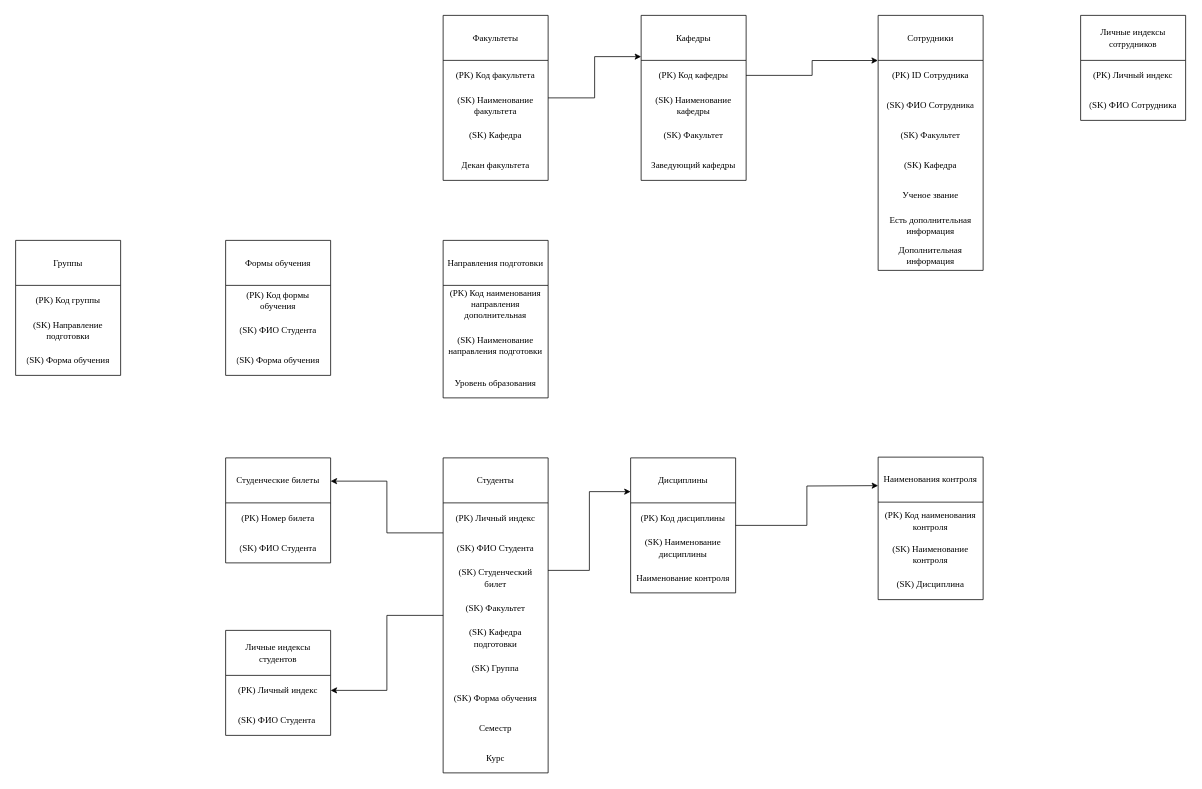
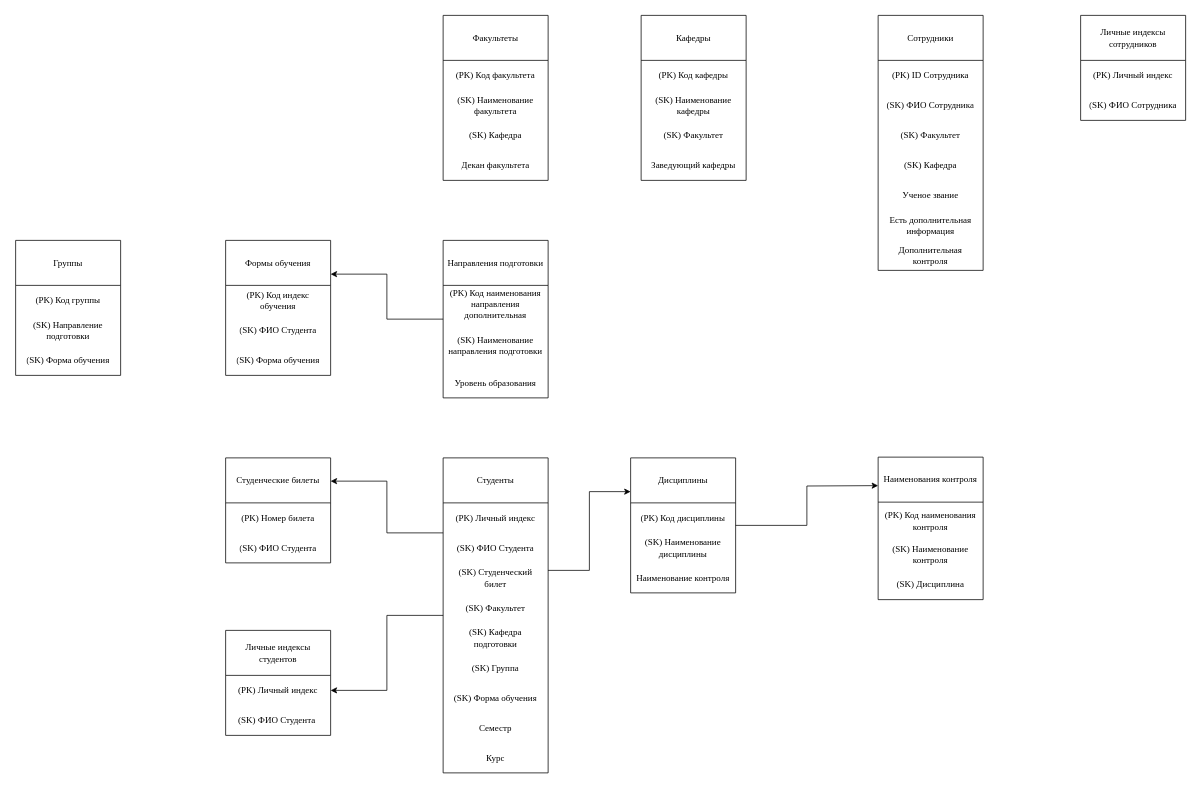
edge "Факультеты" -> "Кафедры": removed
edge "(PK) Код кафедры" -> "Сотрудники": removed
node "Дополнительная информация": label "Дополнительная информация" -> "Дополнительная контроля"
edge "Направления подготовки" -> "Формы обучения": added
node "(PK) Код формы обучения": label "(PK) Код формы обучения" -> "(PK) Код индекс обучения"
